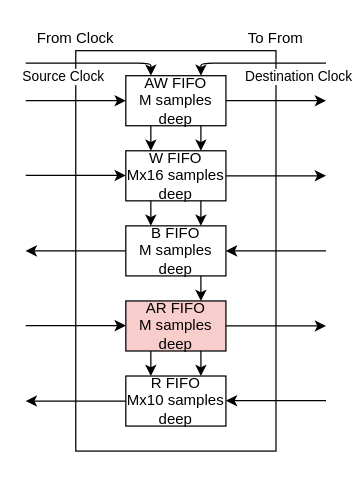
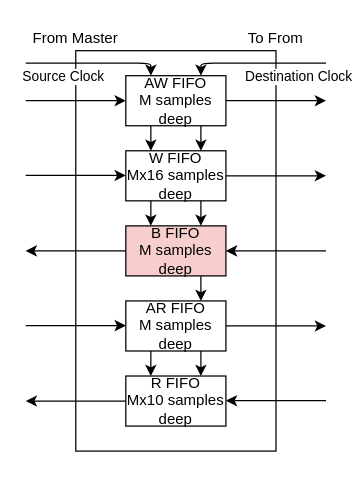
node "From Clock": label "From Clock" -> "From Master"
node "B FIFO M samples deep": fillcolor #ffffff -> #f8cecc
node "AR FIFO M samples deep": fillcolor #f8cecc -> #ffffff
